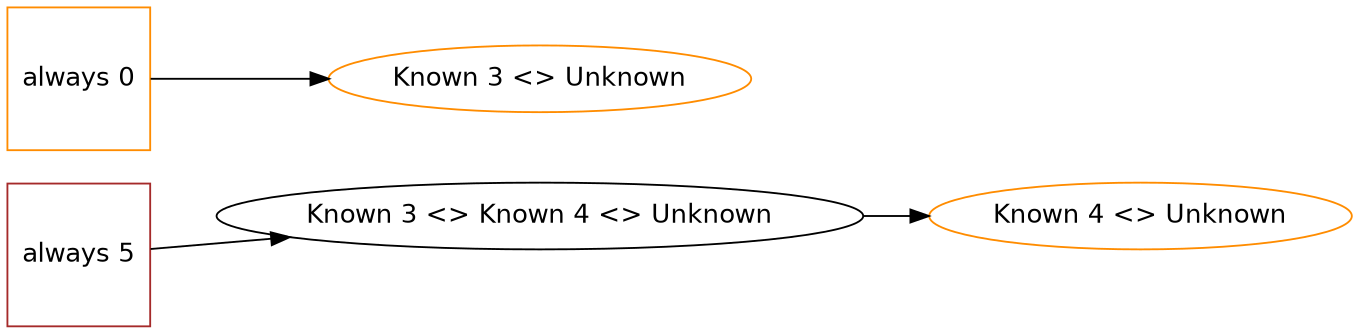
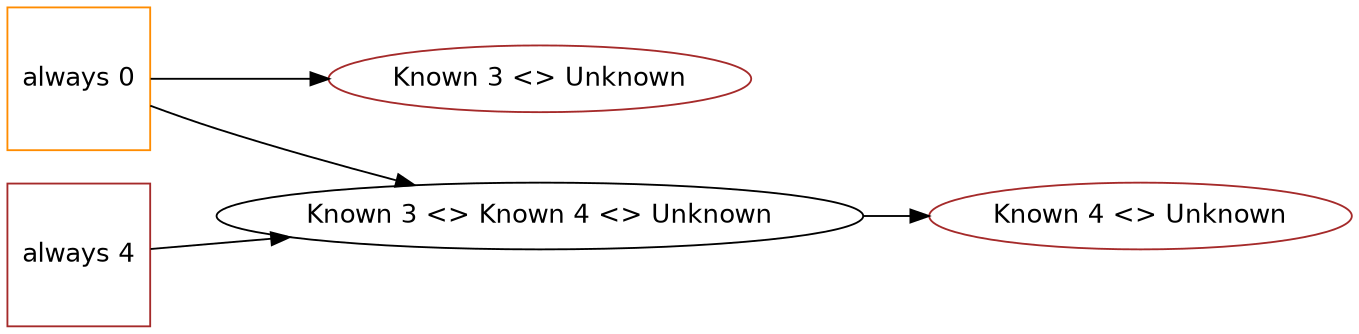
node "Known 3 <> Unknown": color darkorange -> brown
edge "always 0" -> "Known 3 <> Known 4 <> Unknown": added
node "Known 4 <> Unknown": color darkorange -> brown
node "always 5": label "always 5" -> "always 4"
